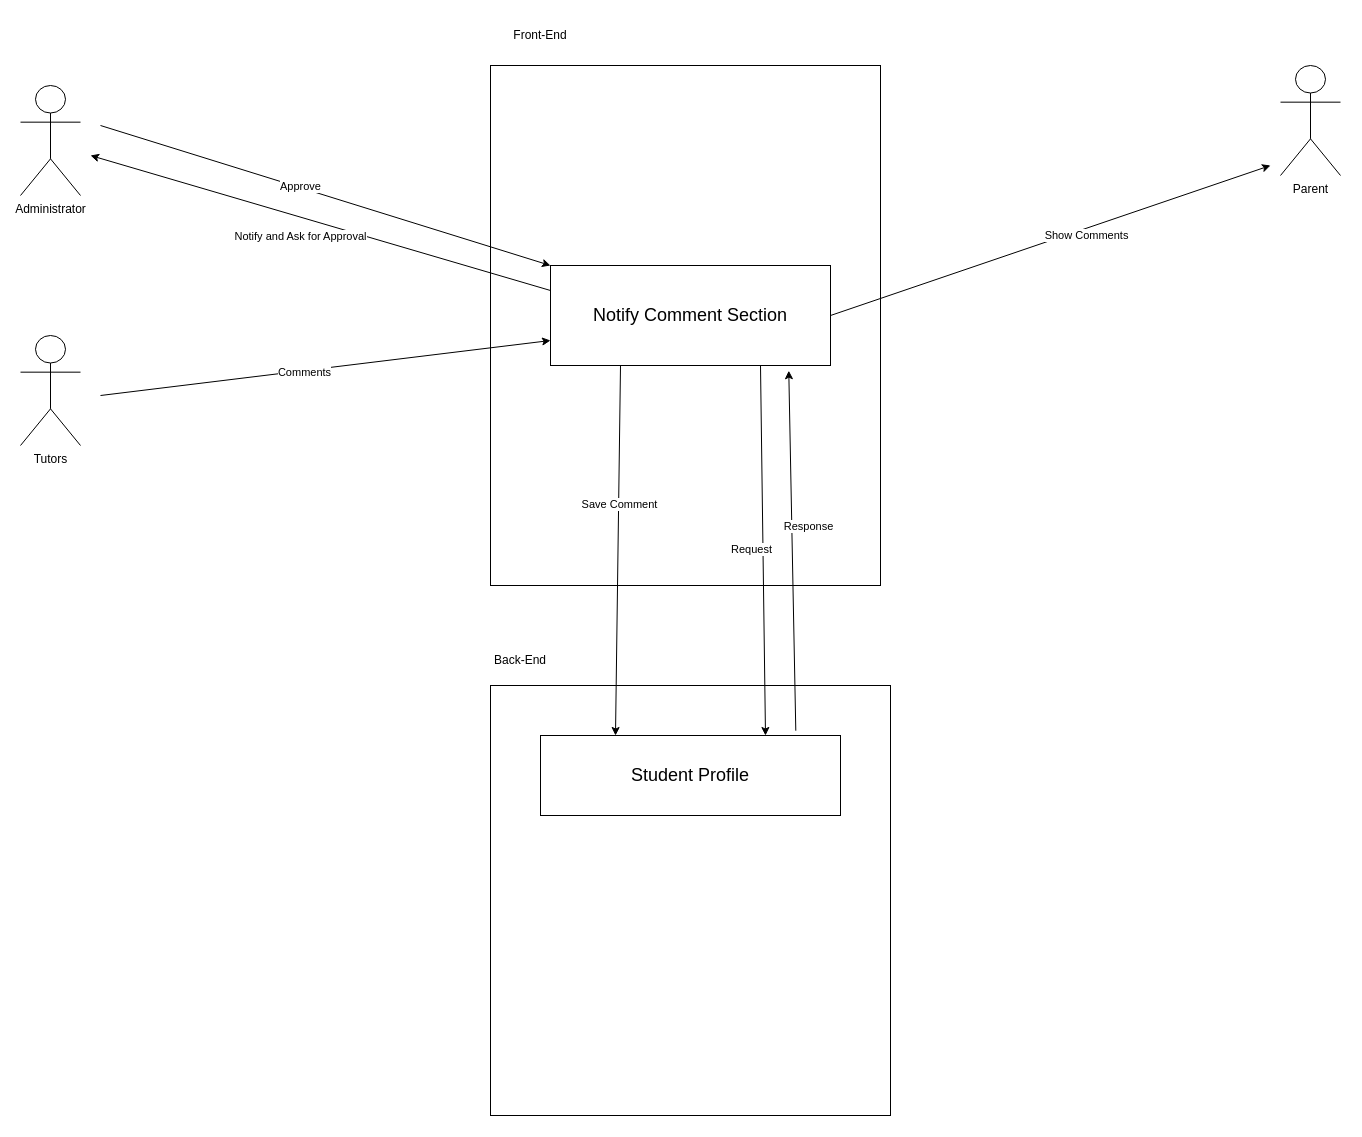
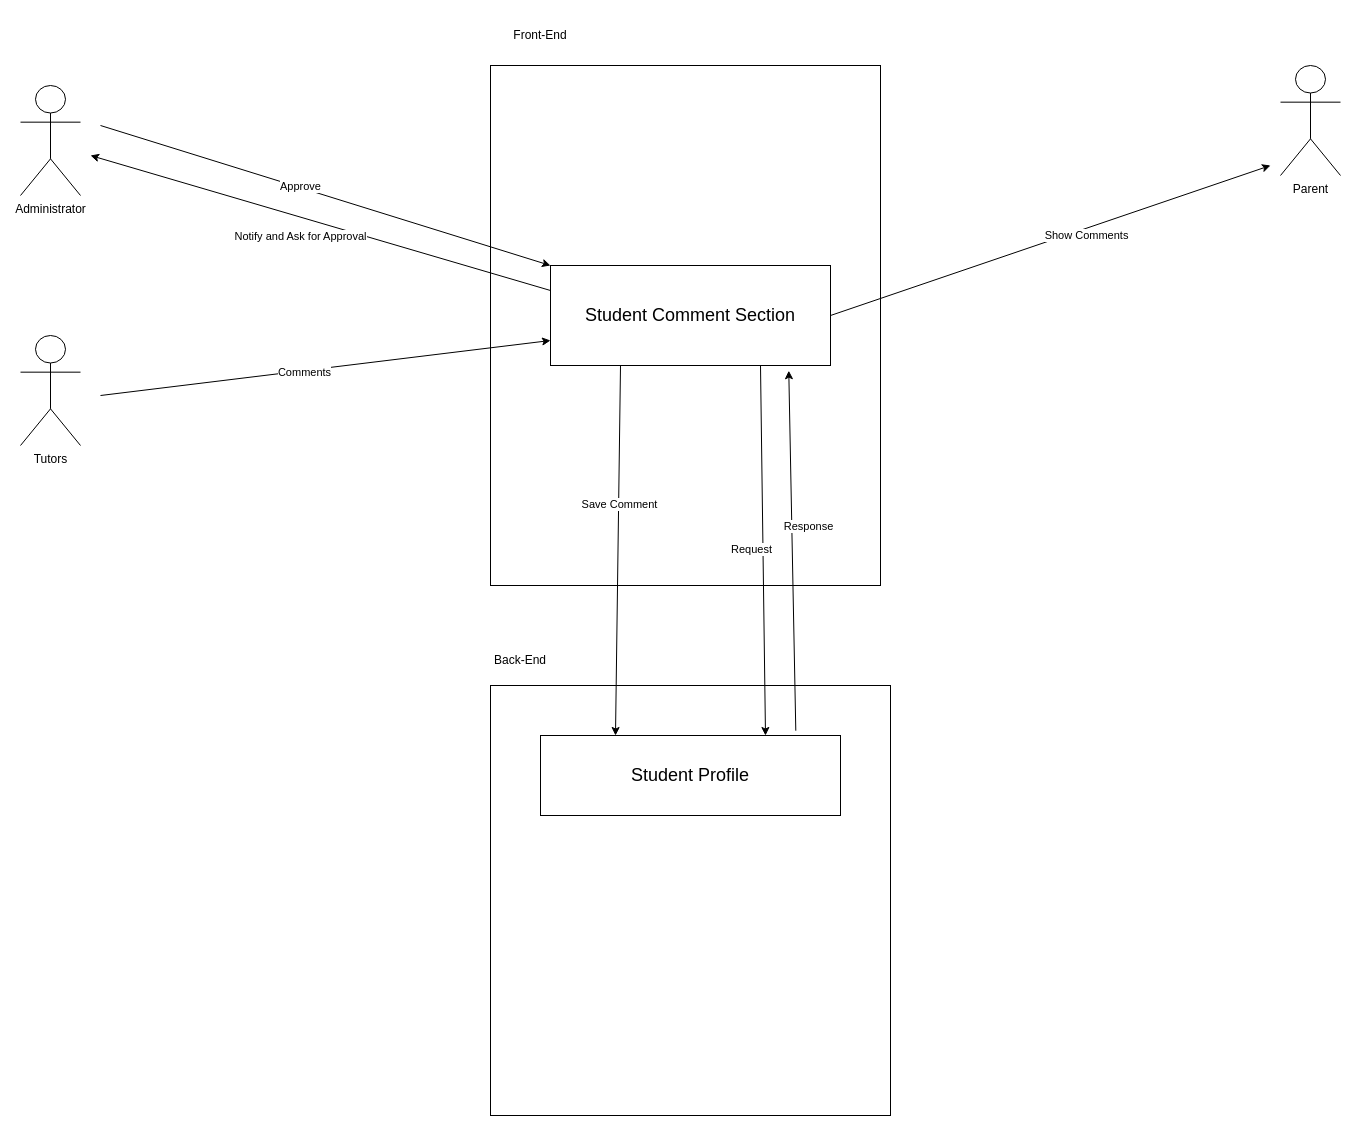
node "Notify Comment Section": label "Notify Comment Section" -> "Student Comment Section"
